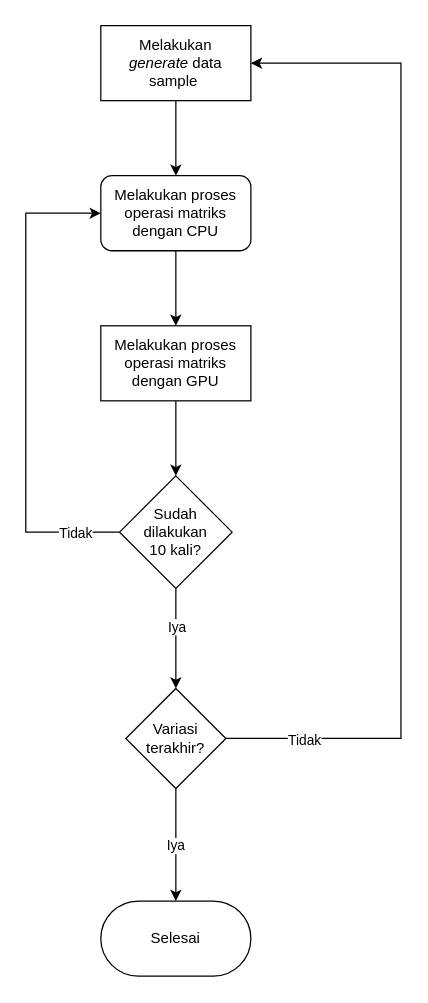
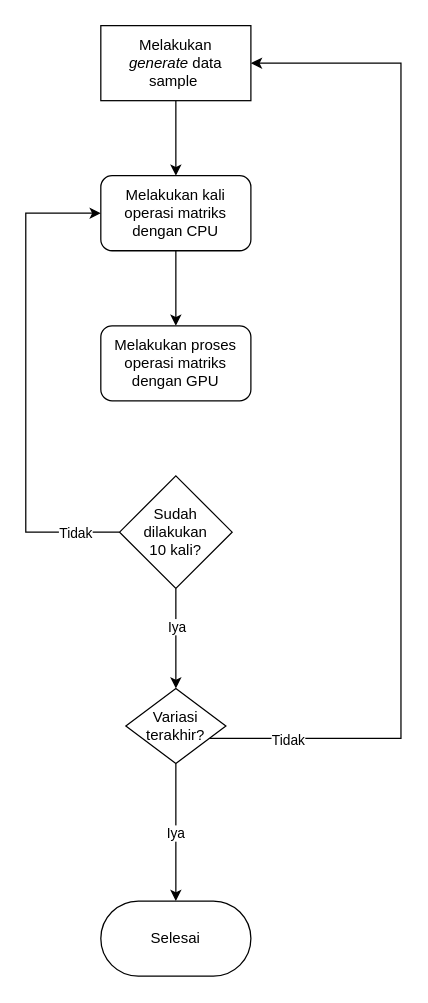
node "Melakukan proses operasi matriks dengan CPU": label "Melakukan proses operasi matriks dengan CPU" -> "Melakukan kali operasi matriks dengan CPU"
node "Melakukan proses operasi matriks dengan GPU": shape rectangle -> rounded rectangle
edge "Melakukan proses operasi matriks dengan GPU" -> "Sudah dilakukan 10 kali?": removed
node "Variasi terakhir?": size 100x100 -> 100x75
